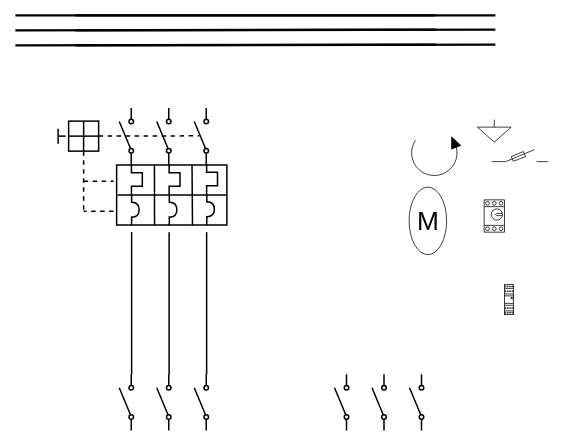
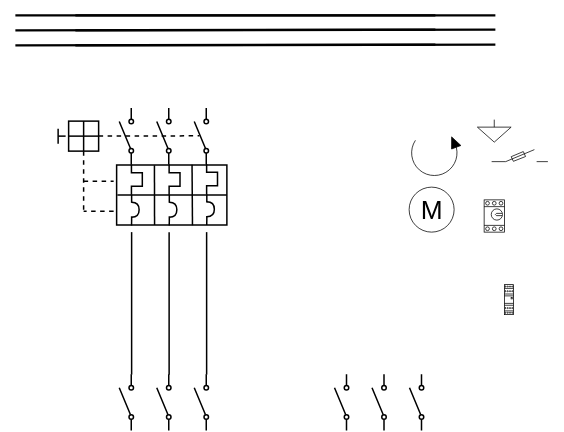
node "M": size 38x68 -> 45x45
